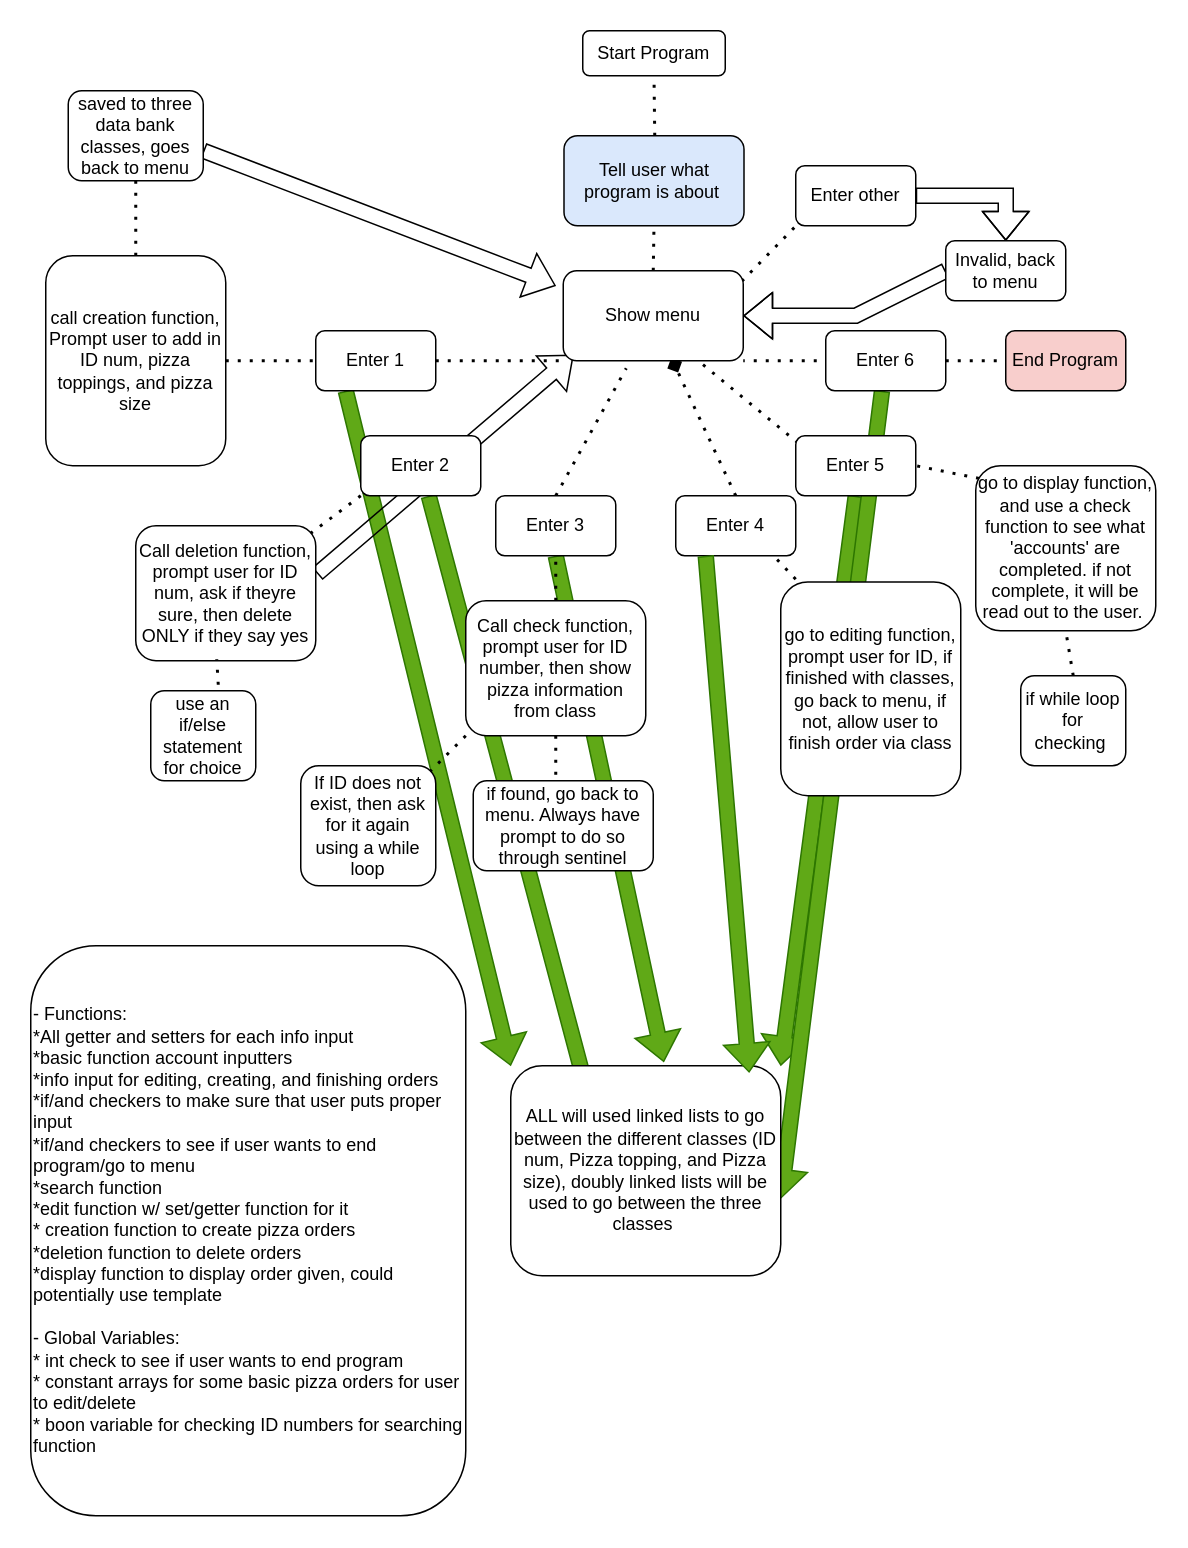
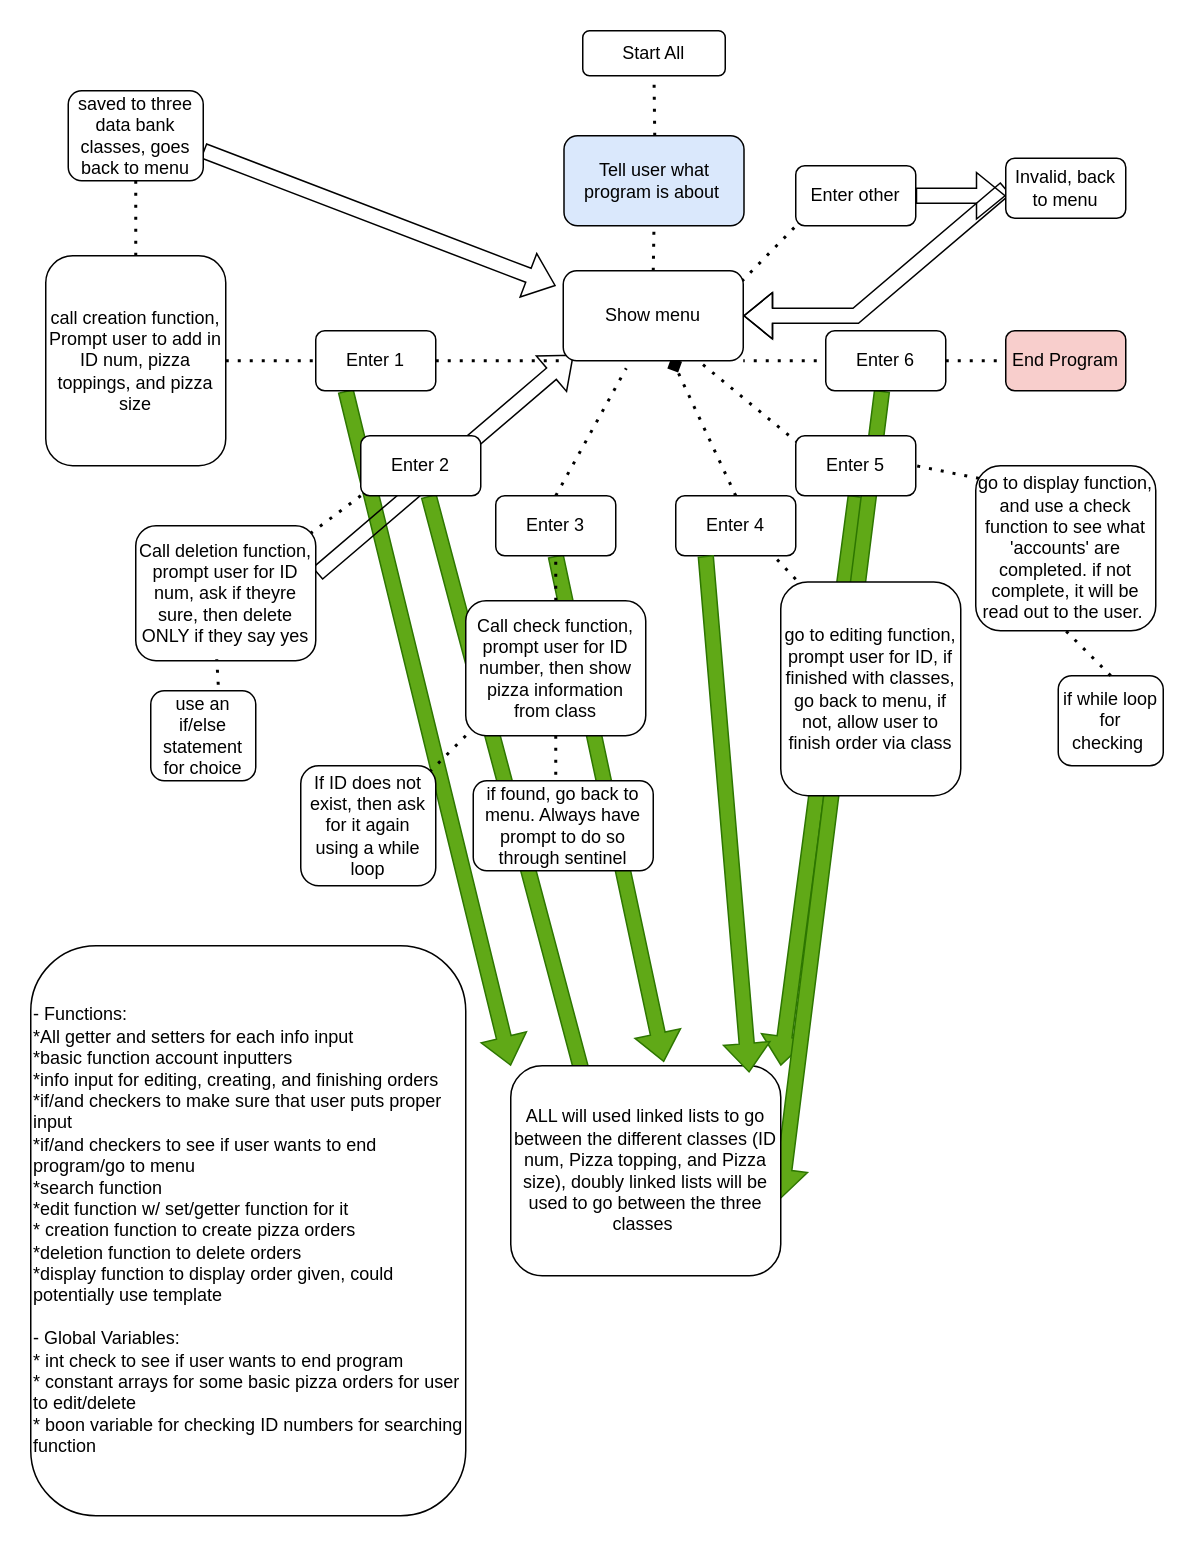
node "Start Program": label "Start Program" -> "Start All"
node "Invalid, back to menu": moved (1006, 271) -> (1066, 188)
node "if while loop for checking": moved (1073, 721) -> (1111, 721)
